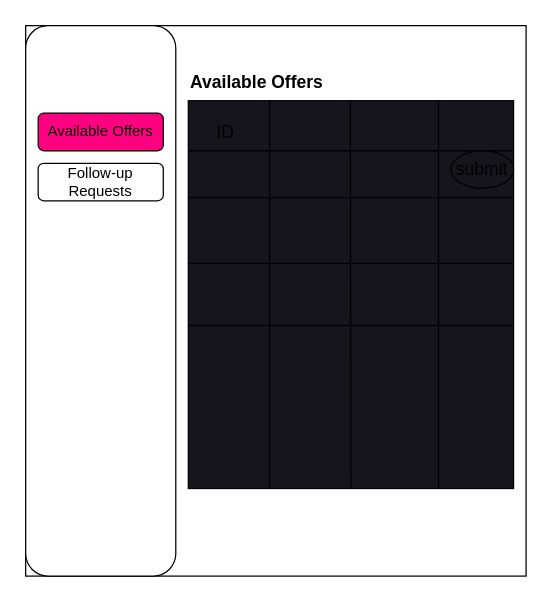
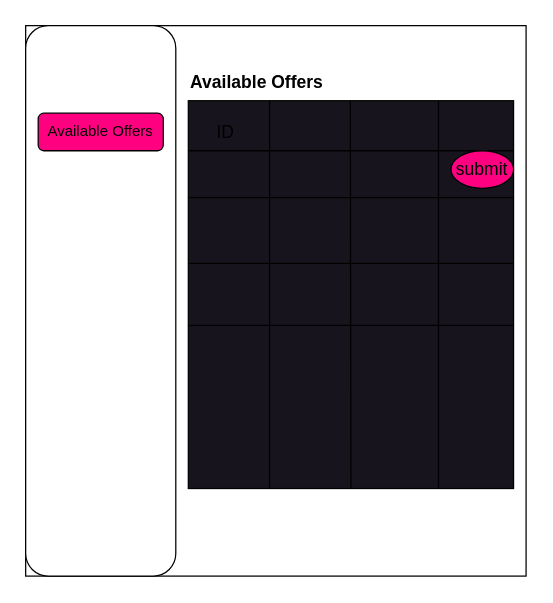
node "submit": fillcolor #18141d -> #ff0080
node "Follow-up Requests": removed
